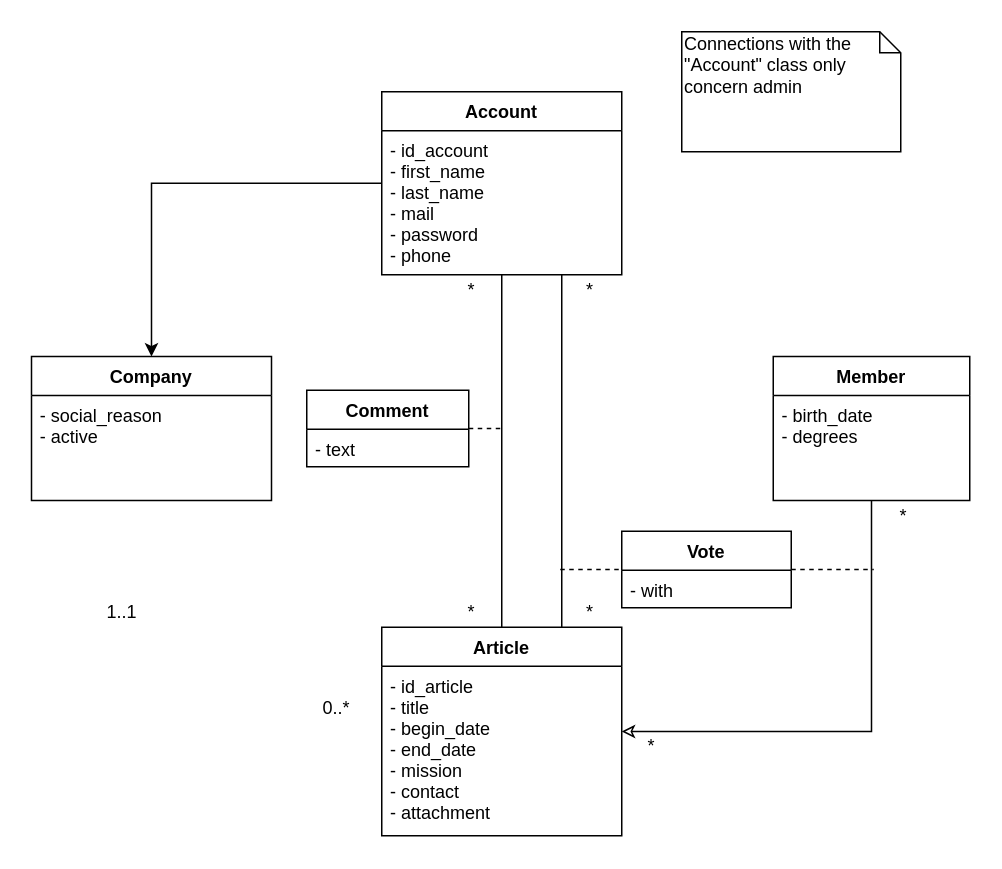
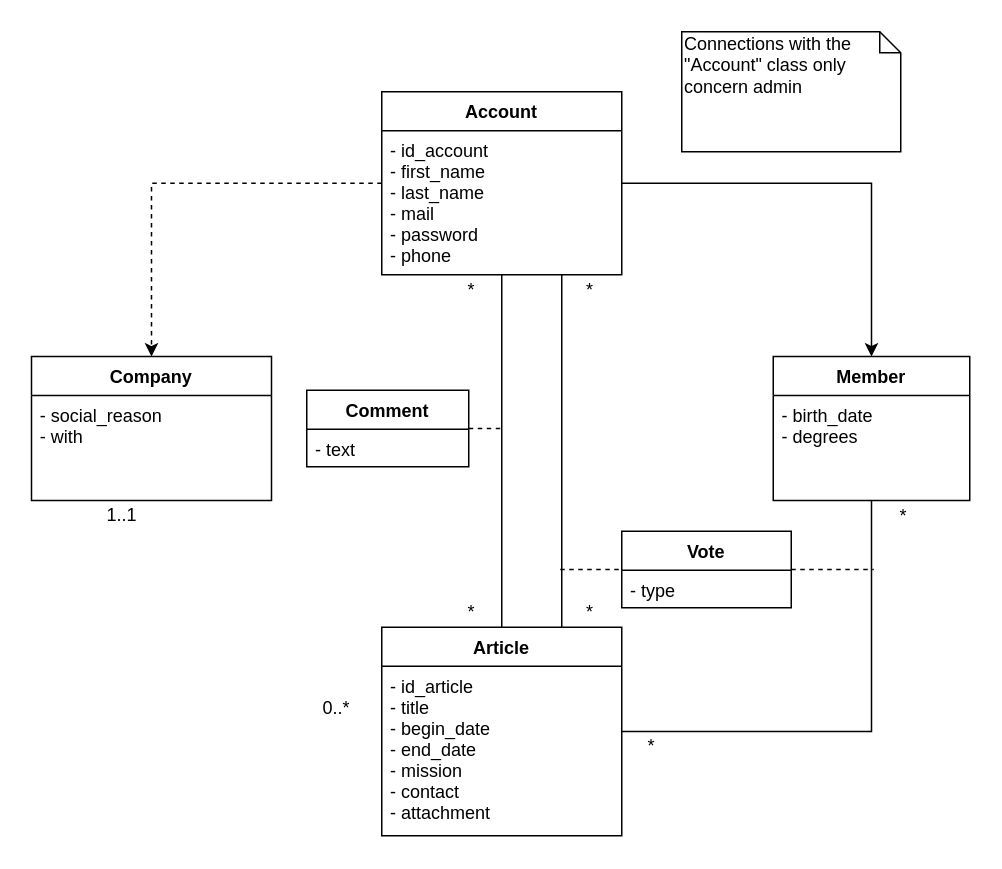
edge "Account" -> "Company": style solid -> dashed
edge "Account" -> "Member": added
node "- social_reason - active": label "- social_reason - active" -> "- social_reason - with"
node "- with": label "- with" -> "- type"
node "1..1": moved (122, 613) -> (122, 515)
edge "Member" -> "Article": arrowhead classic -> none
